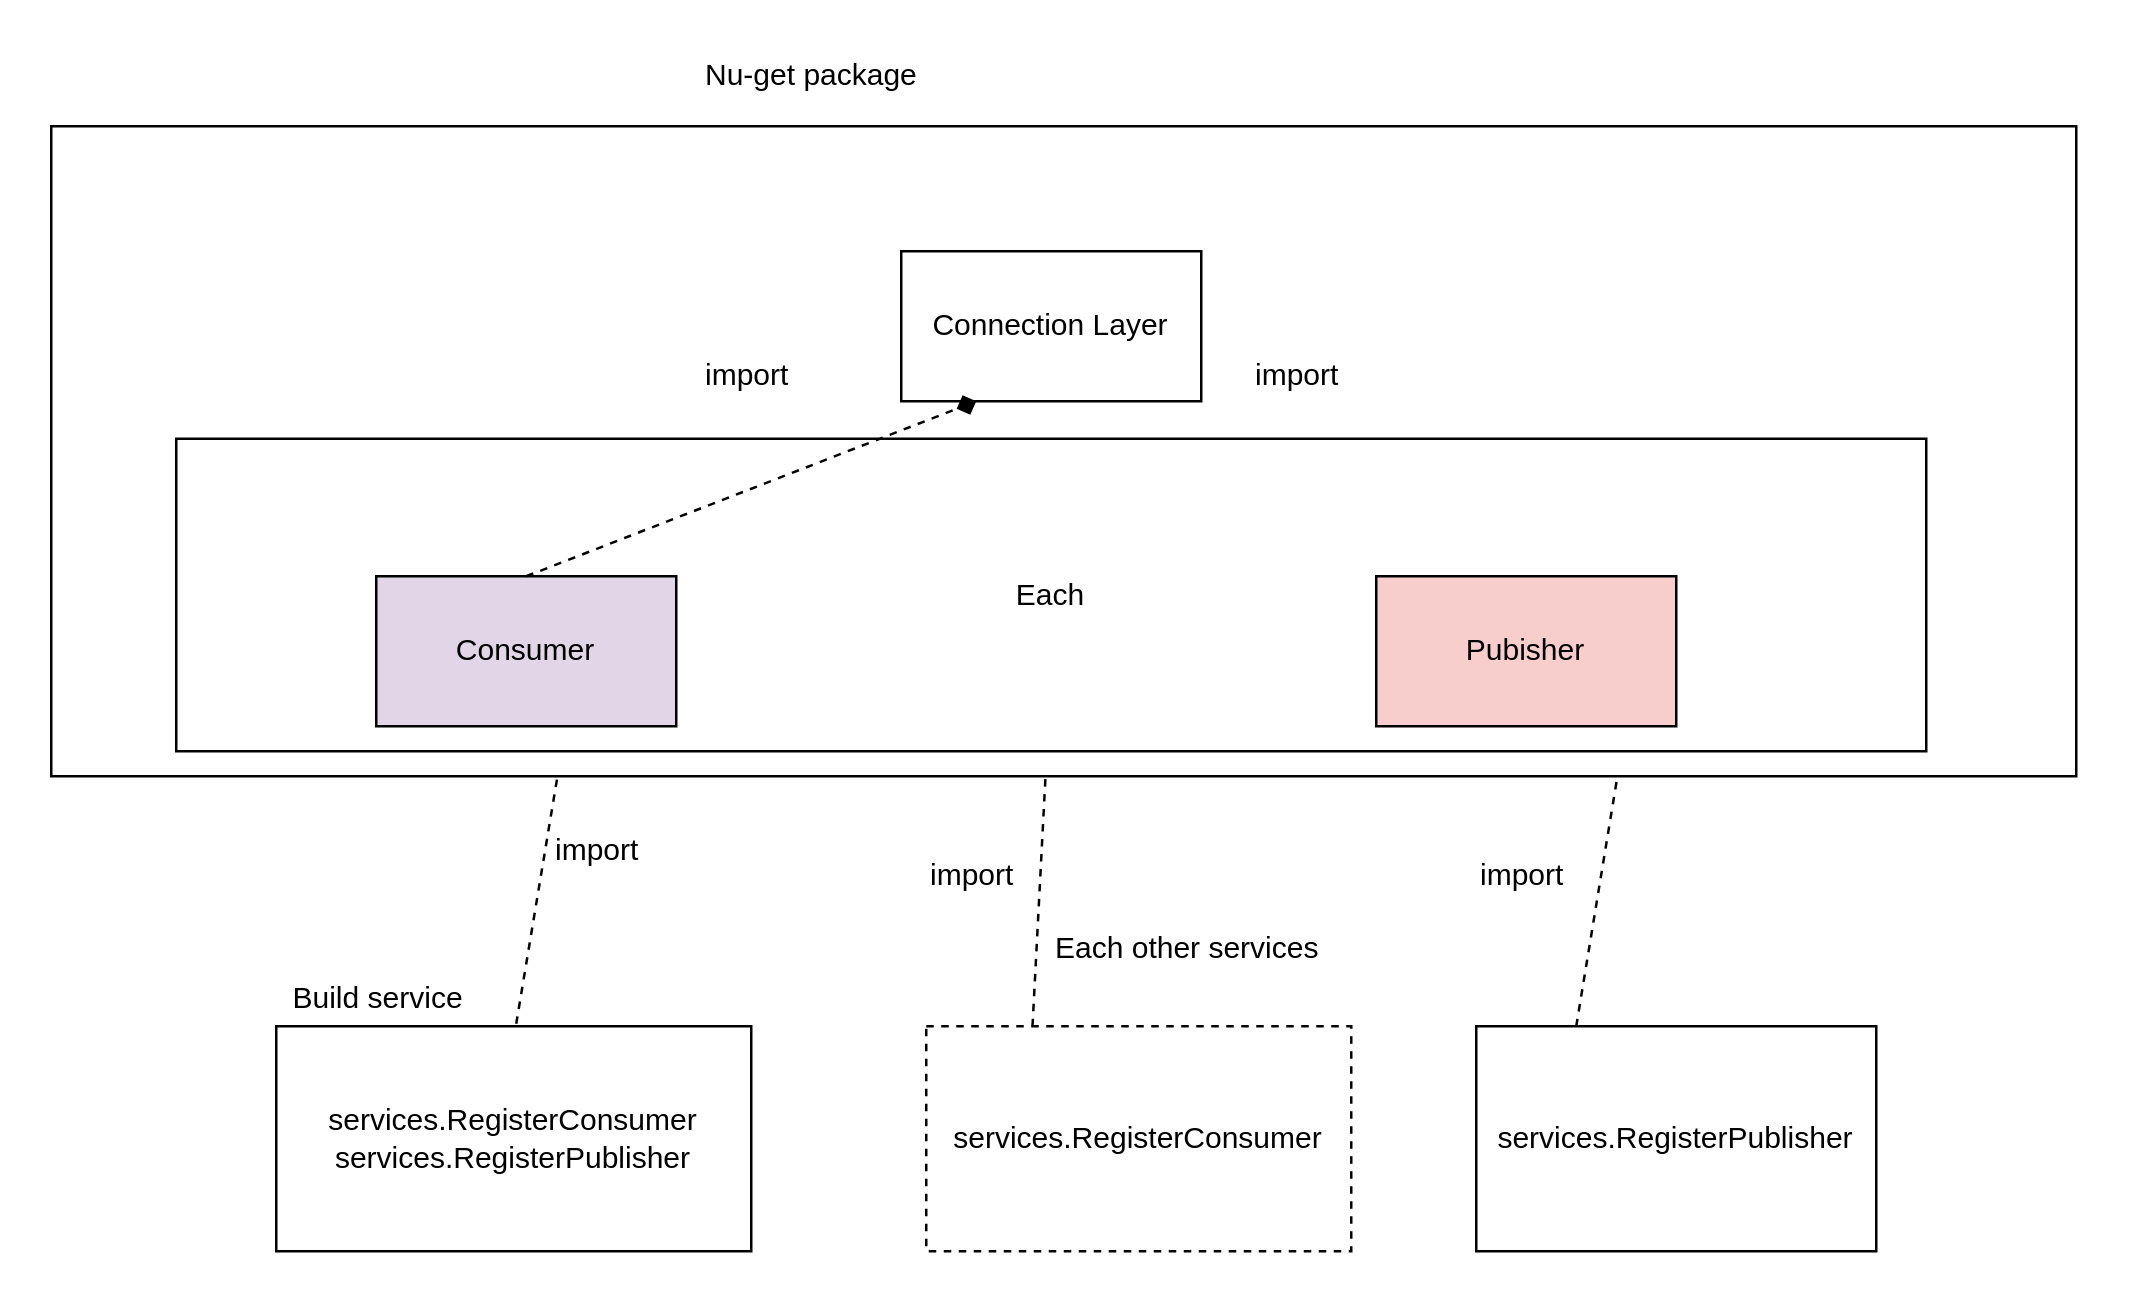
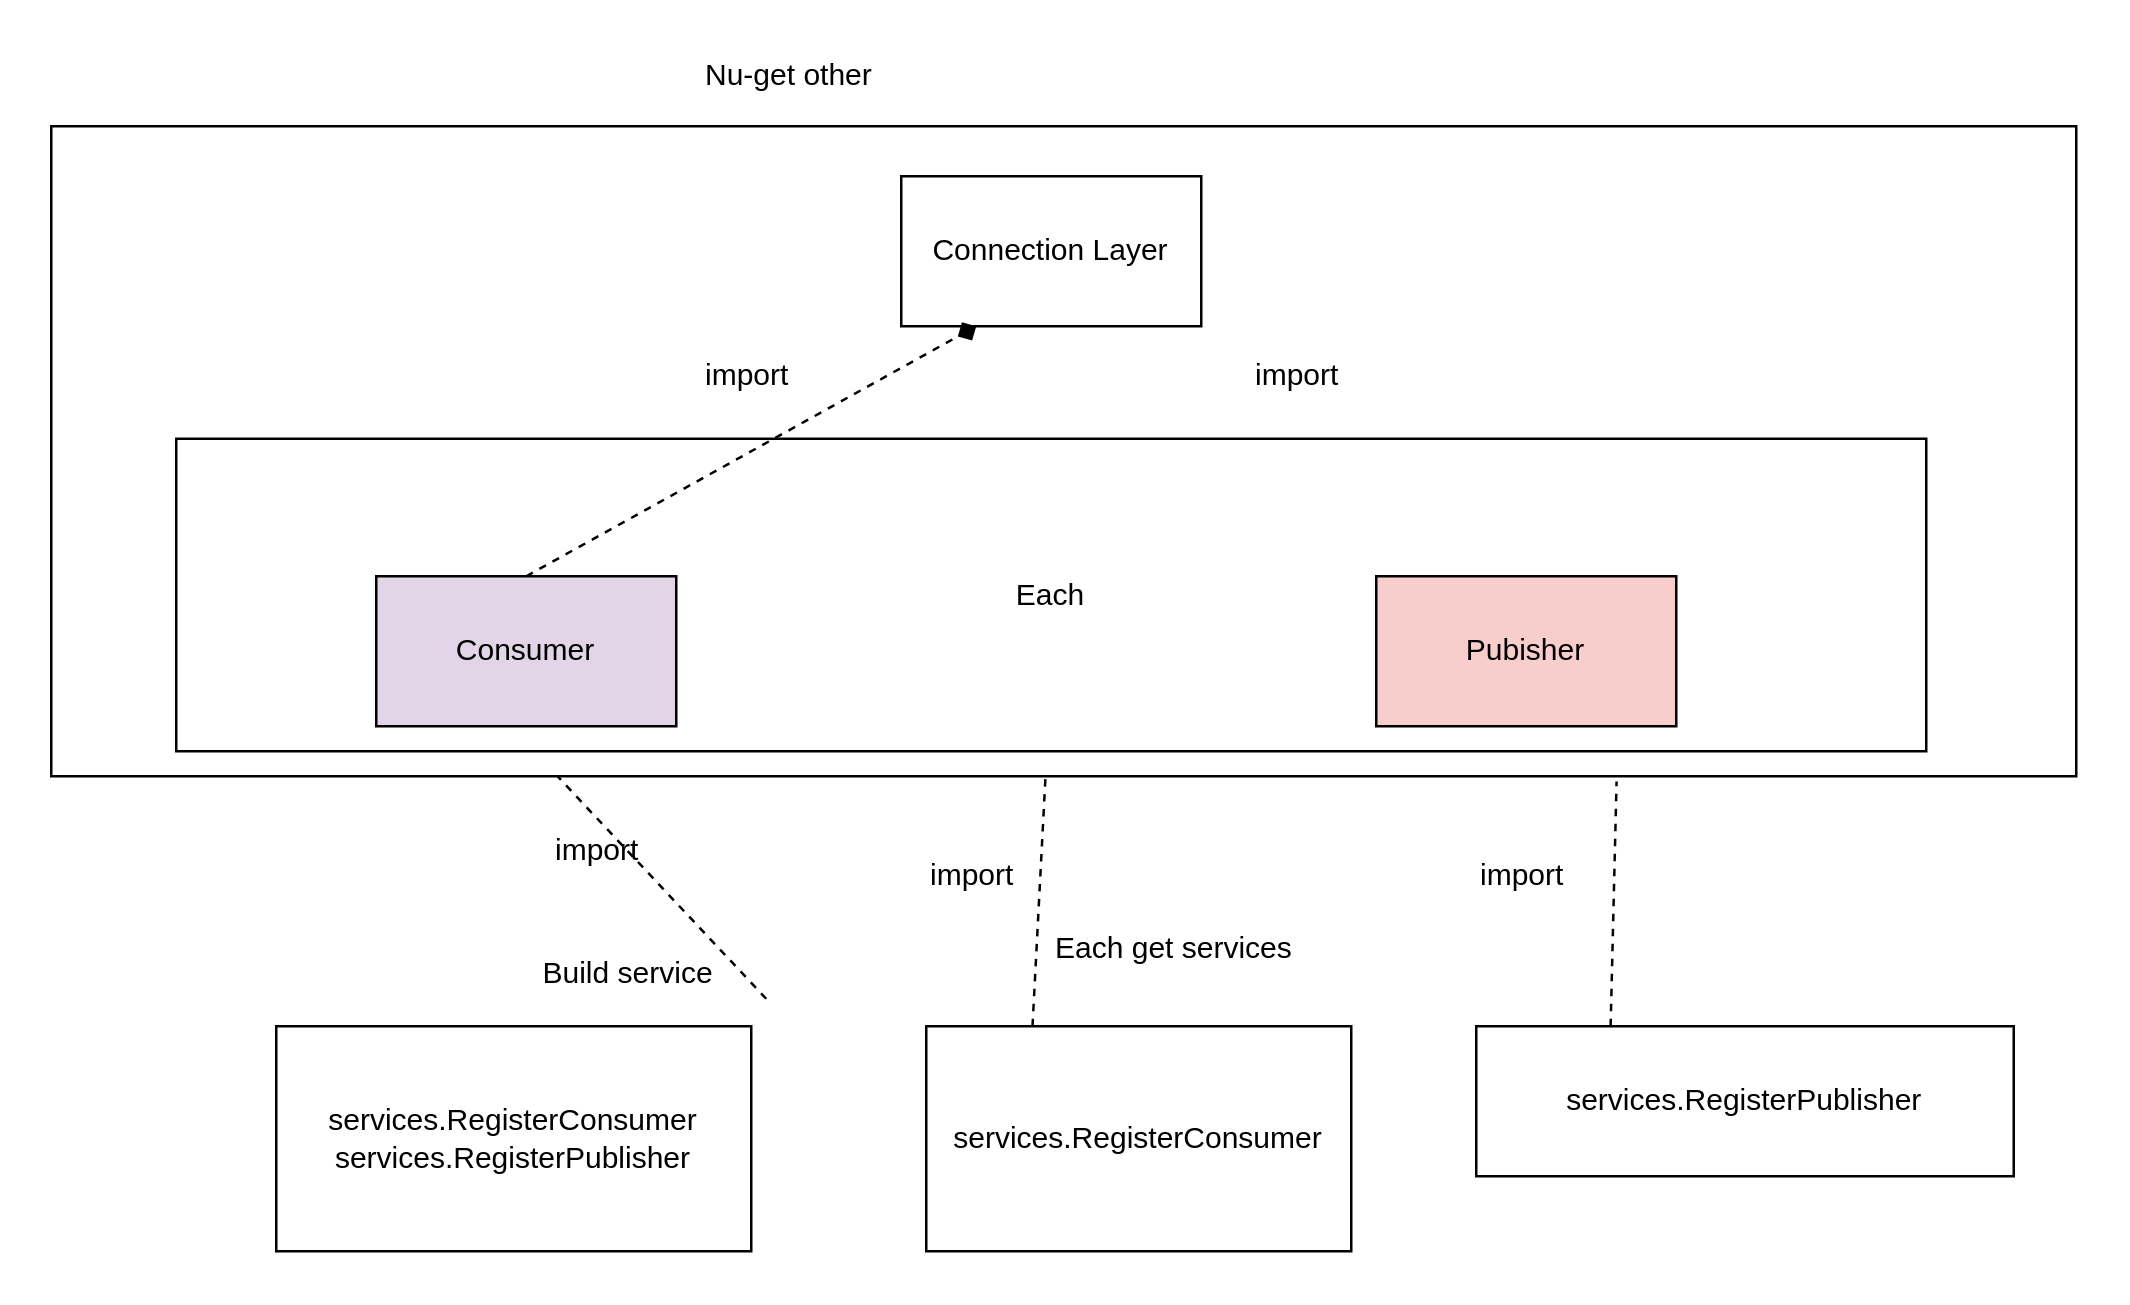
node "Nu-get package": label "Nu-get package" -> "Nu-get other"
node "Connection Layer": moved (1051, 326) -> (1051, 251)
node "Each other services": label "Each other services" -> "Each get services"
node "Build service": moved (401, 999) -> (651, 974)
node "services.RegisterConsumer": style dashed -> solid
node "services.RegisterPublisher": size 400x225 -> 538x150
